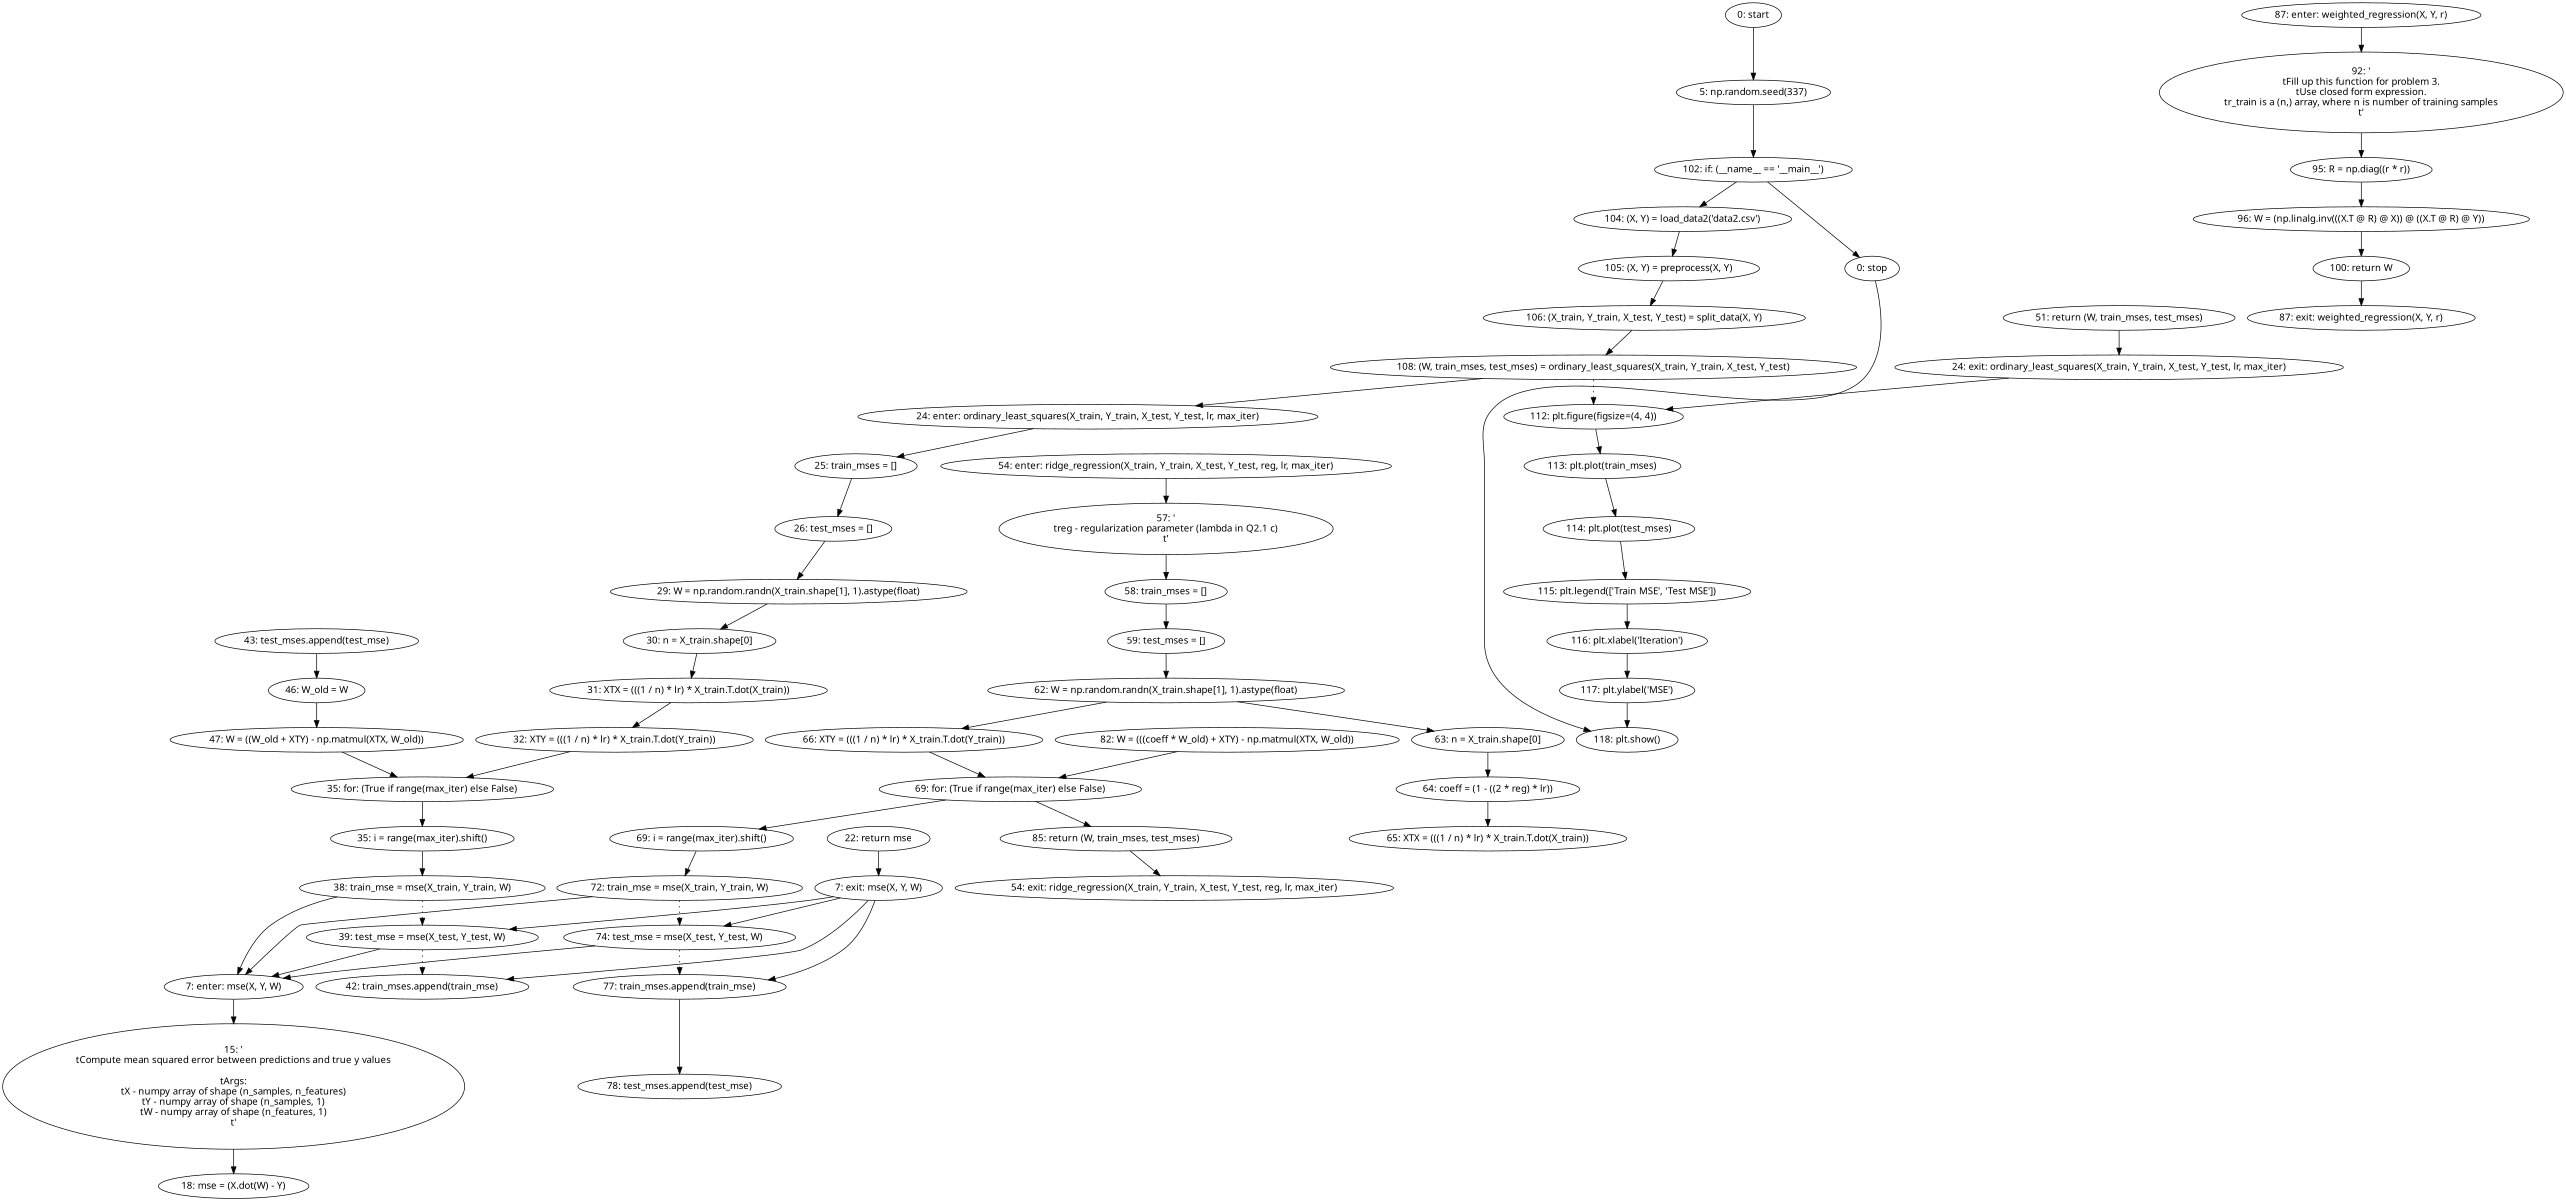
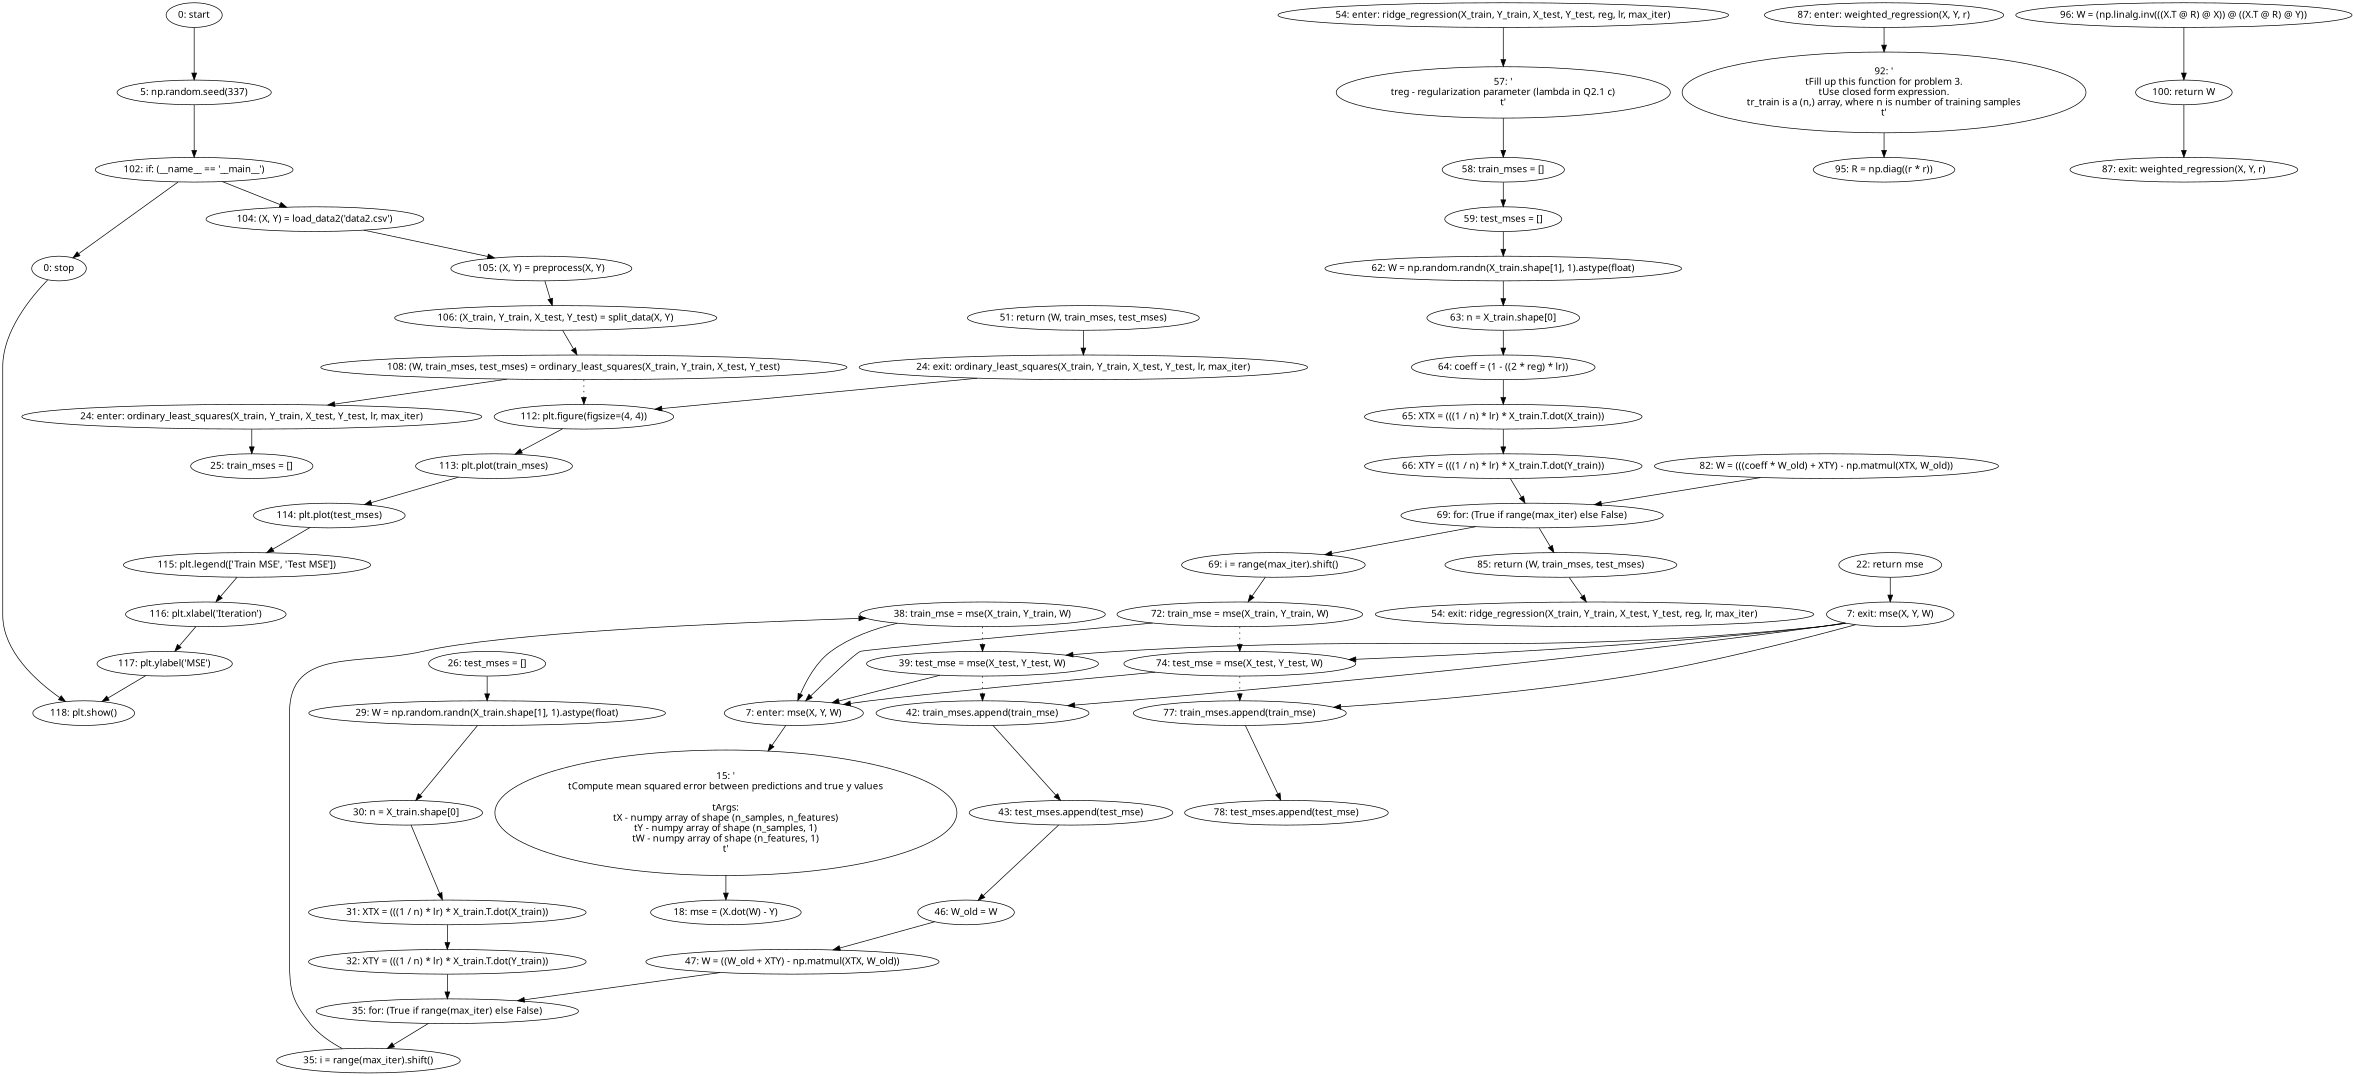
edge "95: R = np.diag((r * r))" -> "96: W = (np.linalg.inv(((X.T @ R) @ X)) @ ((X.T @ R) @ Y))": removed
edge "25: train_mses = []" -> "26: test_mses = []": removed
edge "62: W = np.random.randn(X_train.shape[1], 1).astype(float)" -> "66: XTY = (((1 / n) * lr) * X_train.T.dot(Y_train))": now "65: XTX = (((1 / n) * lr) * X_train.T.dot(X_train))" -> "66: XTY = (((1 / n) * lr) * X_train.T.dot(Y_train))"
edge "42: train_mses.append(train_mse)" -> "43: test_mses.append(test_mse)": added
